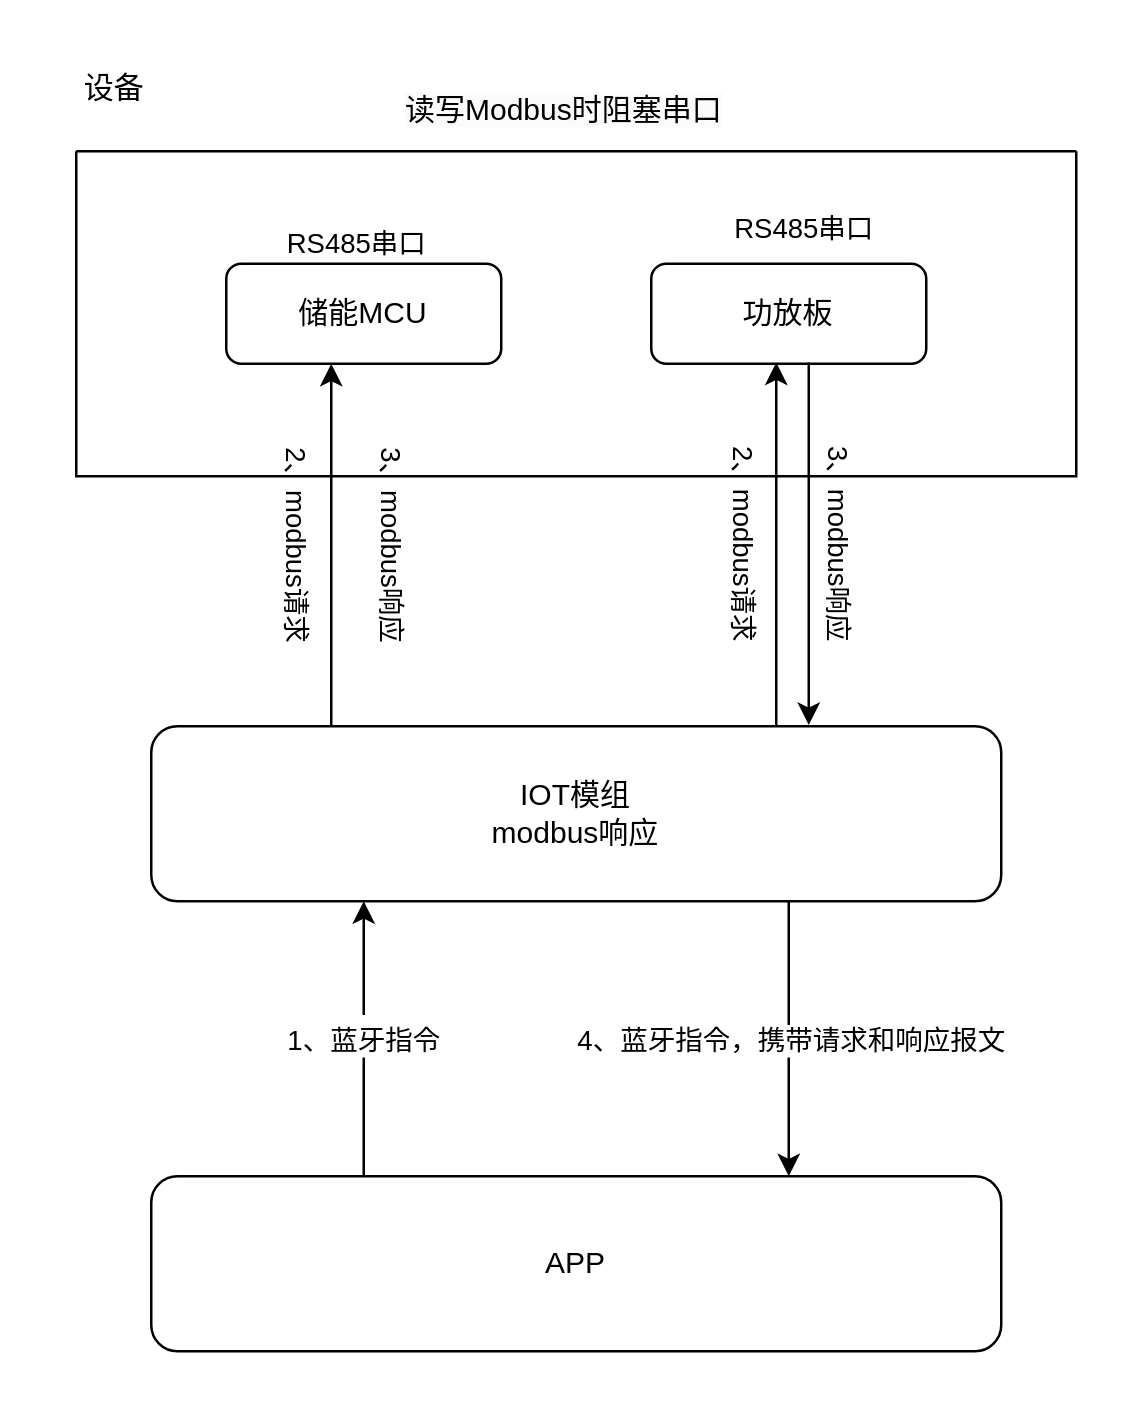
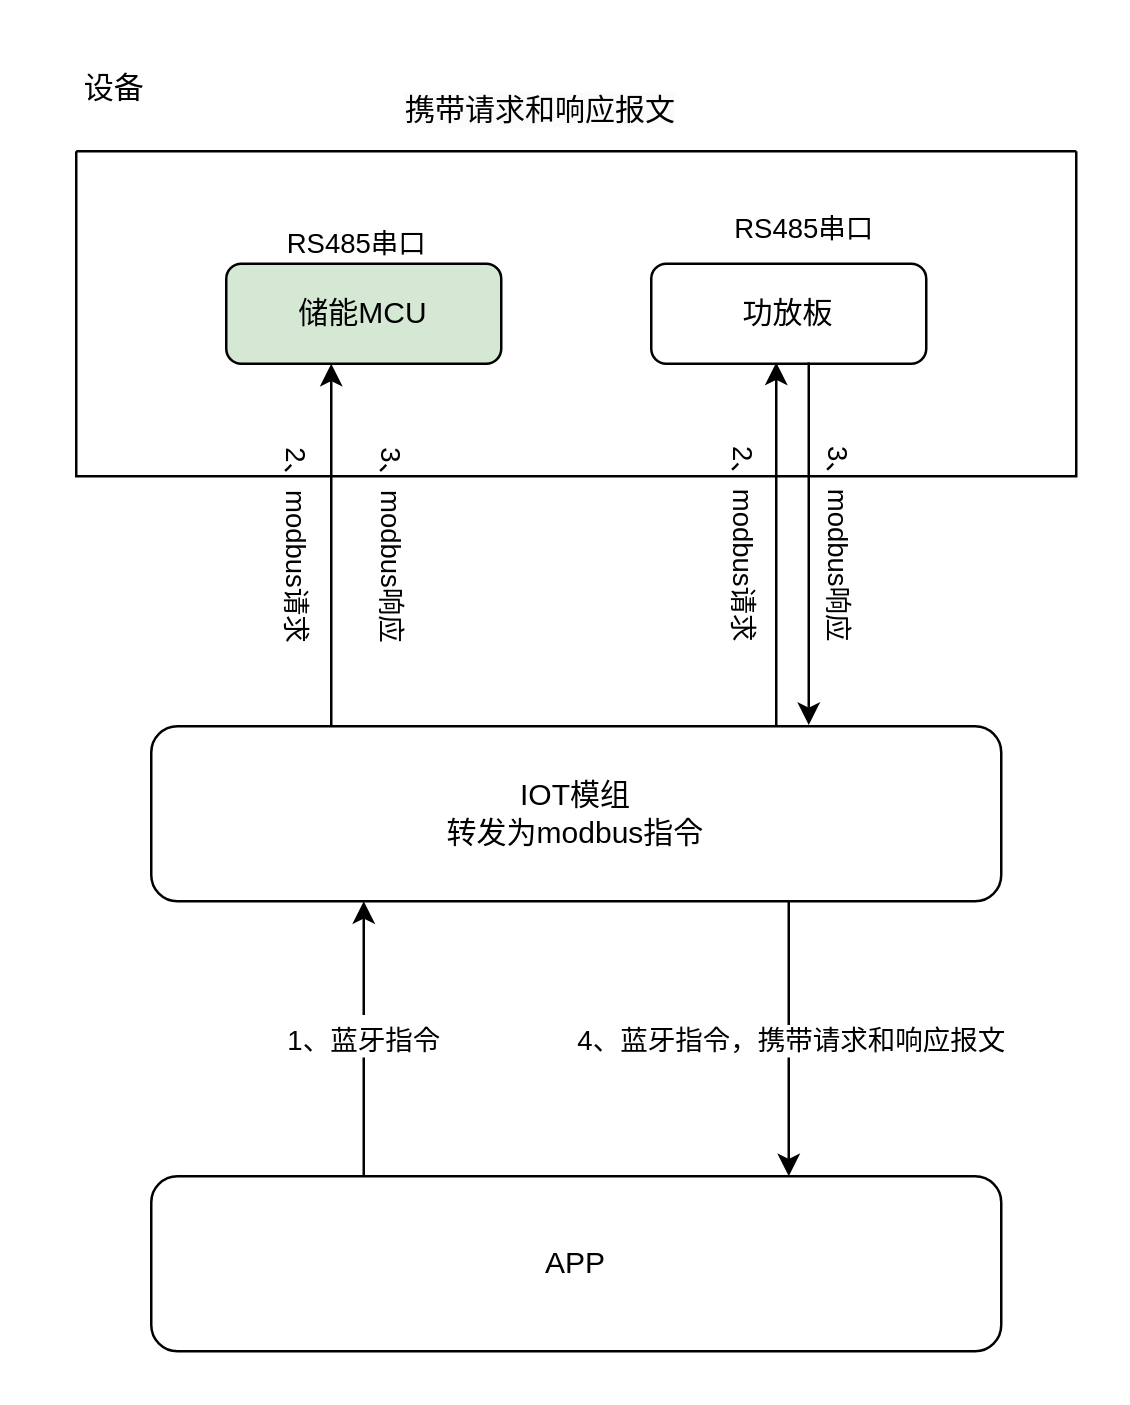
node "读写Modbus时阻塞串口": label "读写Modbus时阻塞串口" -> "携带请求和响应报文"
node "储能MCU": fillcolor #ffffff -> #d5e8d4
node "IOT模组 modbus响应": label "IOT模组 modbus响应" -> "IOT模组 转发为modbus指令"
